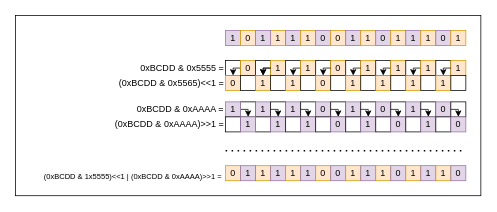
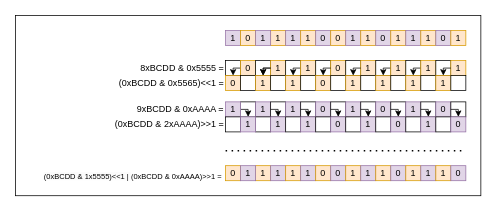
node "0xBCDD & 0x5555 =": label "0xBCDD & 0x5555 =" -> "8xBCDD & 0x5555 ="
node "0xBCDD & 0xAAAA =": label "0xBCDD & 0xAAAA =" -> "9xBCDD & 0xAAAA ="
node "(0xBCDD & 0xAAAA)>>1 =": label "(0xBCDD & 0xAAAA)>>1 =" -> "(0xBCDD & 2xAAAA)>>1 ="
